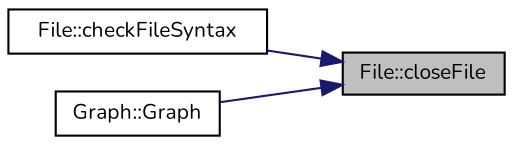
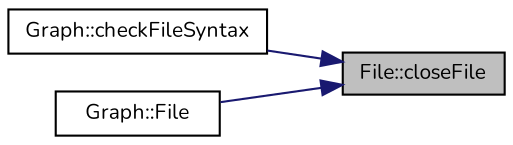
node "File::checkFileSyntax": label "File::checkFileSyntax" -> "Graph::checkFileSyntax"
node "Graph::Graph": label "Graph::Graph" -> "Graph::File"
